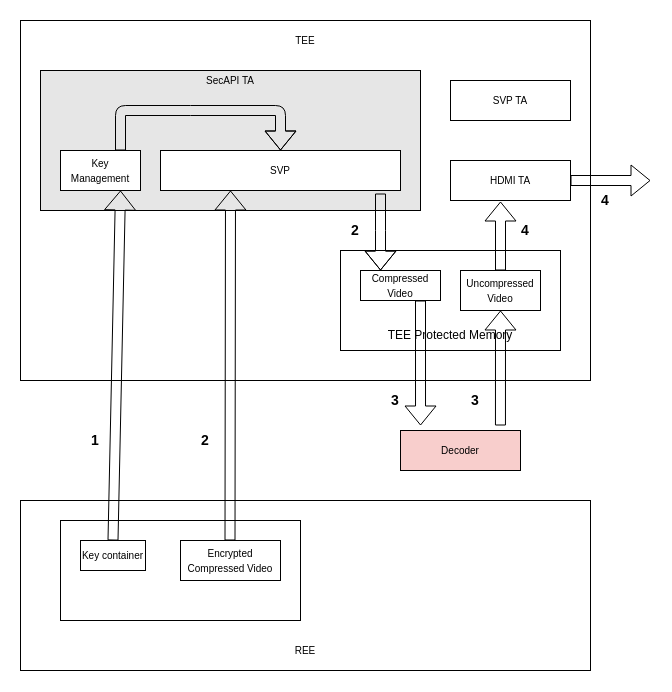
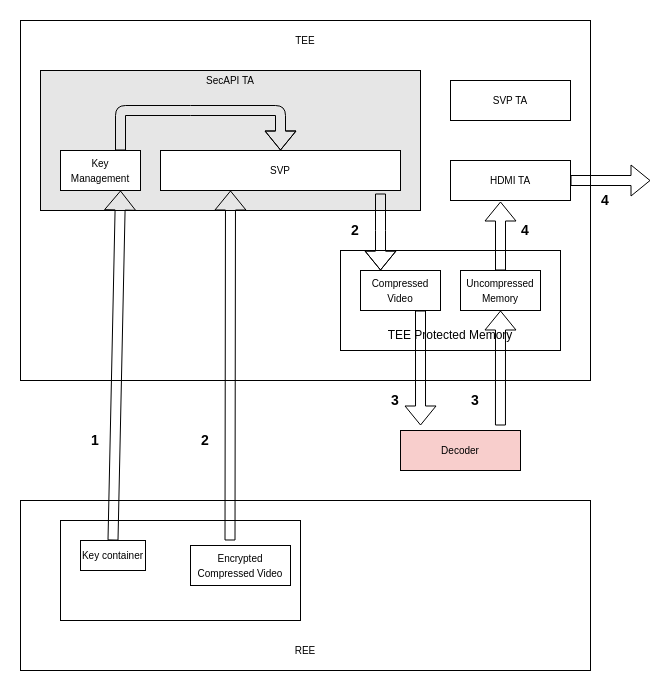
node "Compressed Video": size 80x30 -> 80x40
node "Uncompressed Video": label "Uncompressed Video" -> "Uncompressed Memory"
node "Encrypted Compressed Video": moved (231, 561) -> (241, 566)
